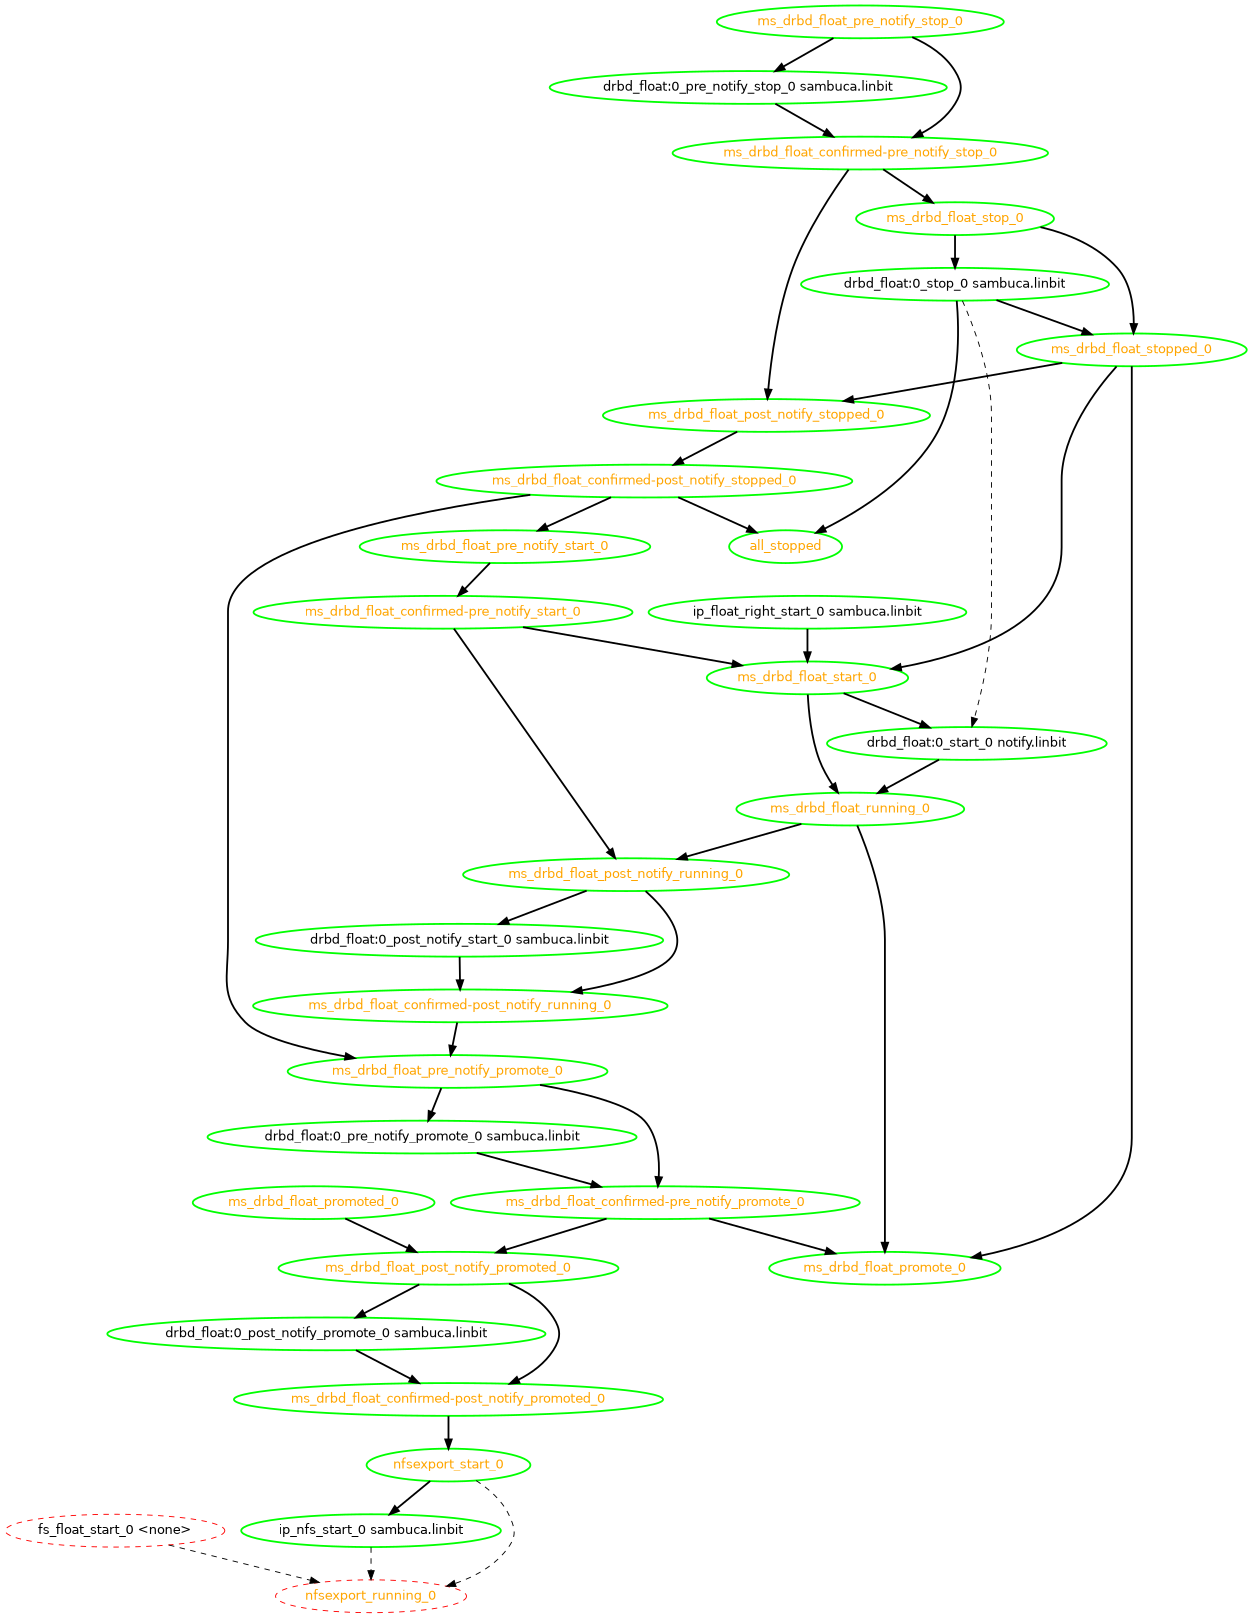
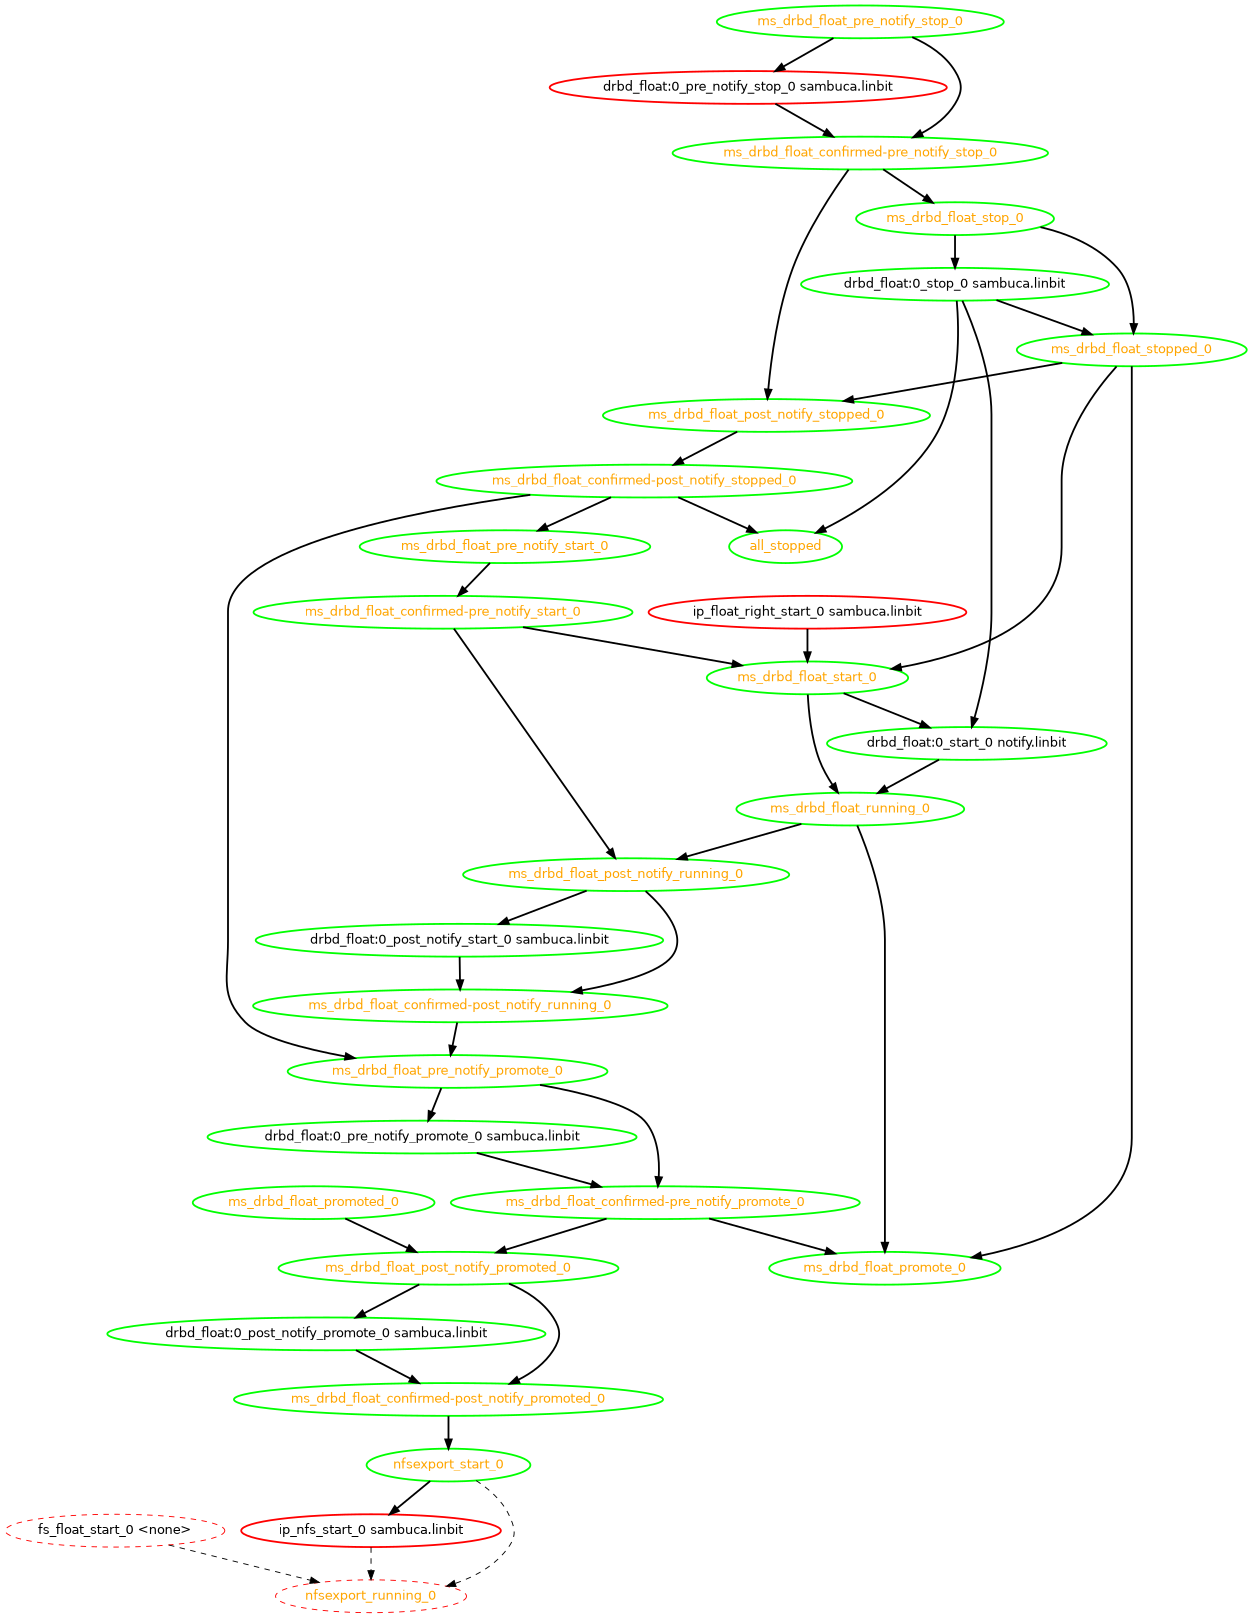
node "drbd_float:0_pre_notify_stop_0 sambuca.linbit": color green -> red
edge "drbd_float:0_stop_0 sambuca.linbit" -> "drbd_float:0_start_0 notify.linbit": style dashed -> bold
node "ip_float_right_start_0 sambuca.linbit": color green -> red
node "ip_nfs_start_0 sambuca.linbit": color green -> red
